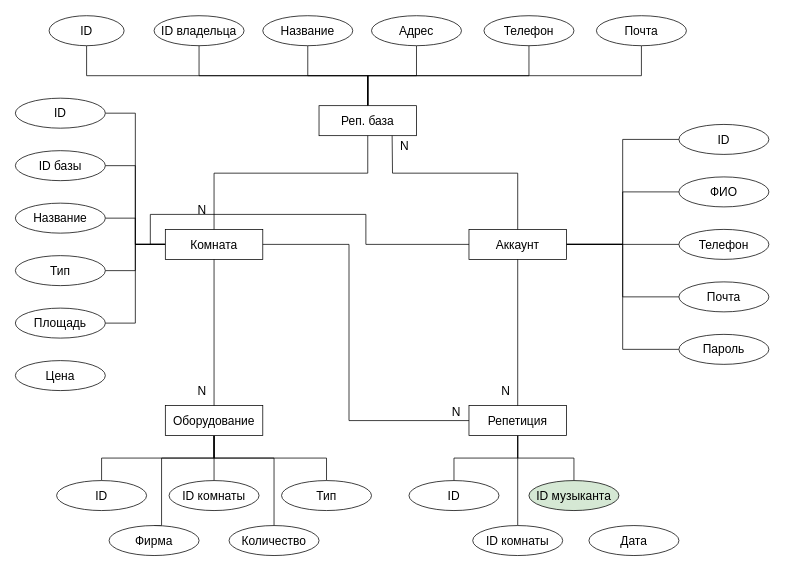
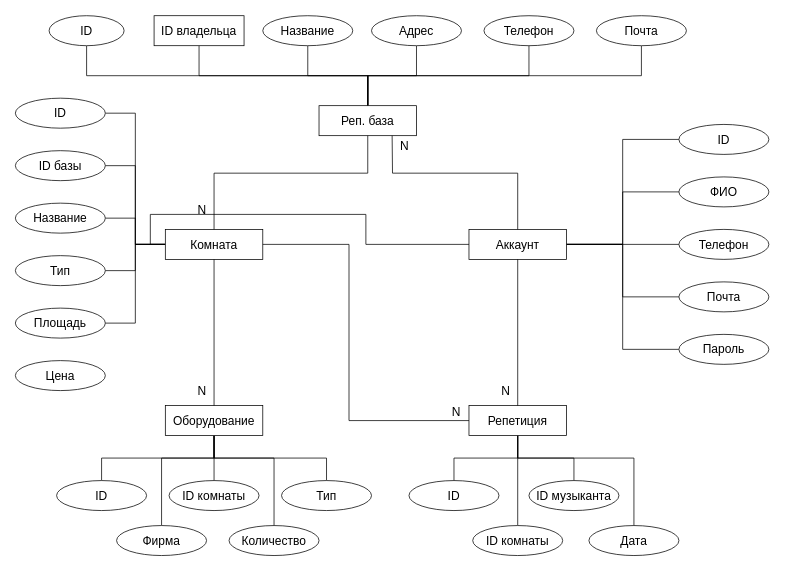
node "ID владельца": shape ellipse -> rectangle
edge "Репетиция" -- "Дата": added
node "ID музыканта": fillcolor #d5e8d4 -> #ffffff
node "Фирма": moved (154, 540) -> (162, 540)
